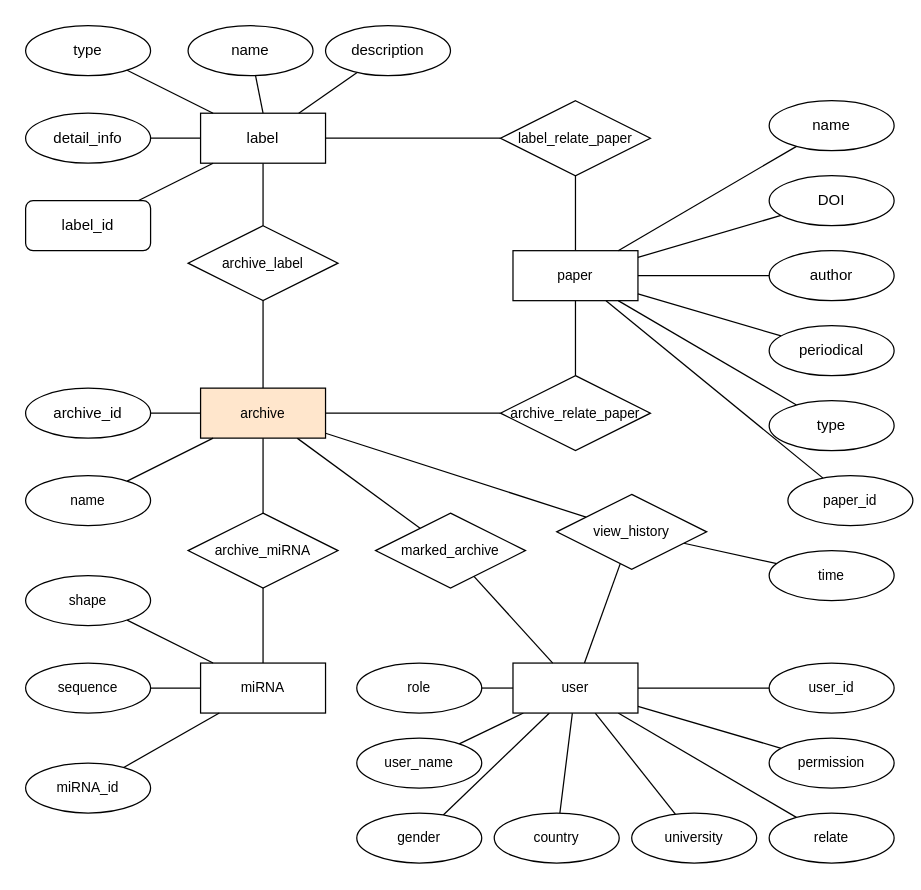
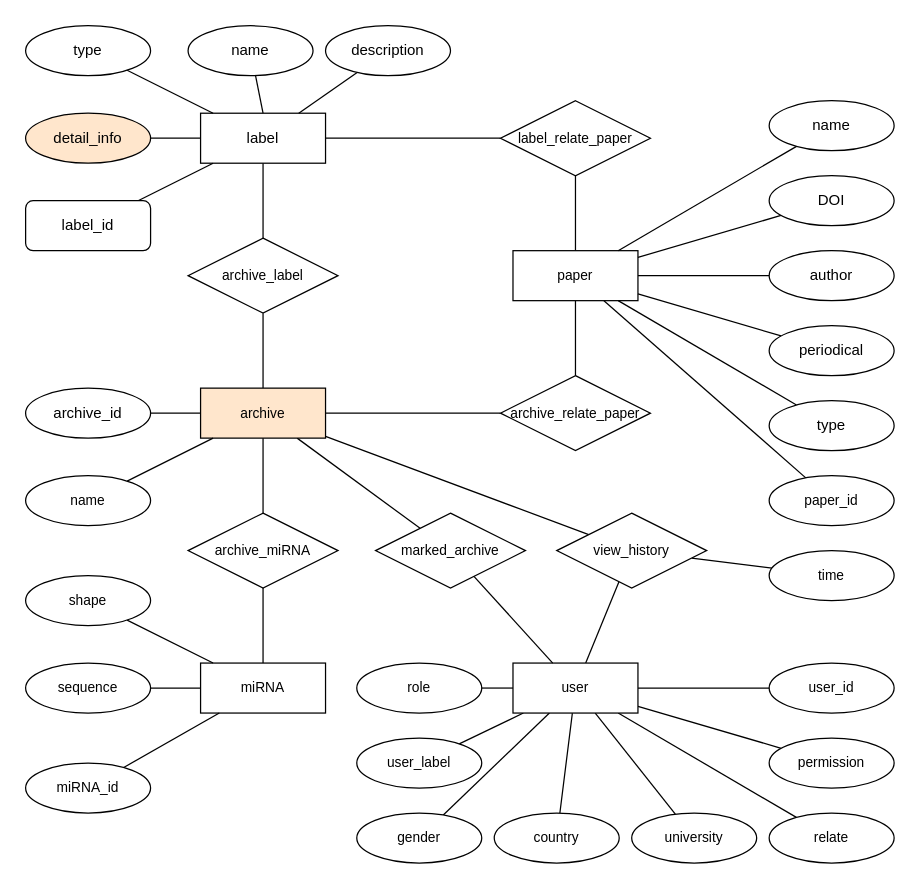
node "detail_info": fillcolor #ffffff -> #ffe6cc
node "archive_label": moved (263, 263) -> (263, 276)
node "paper_id": moved (851, 501) -> (832, 501)
node "view_history": moved (632, 532) -> (632, 551)
node "user_name": label "user_name" -> "user_label"
